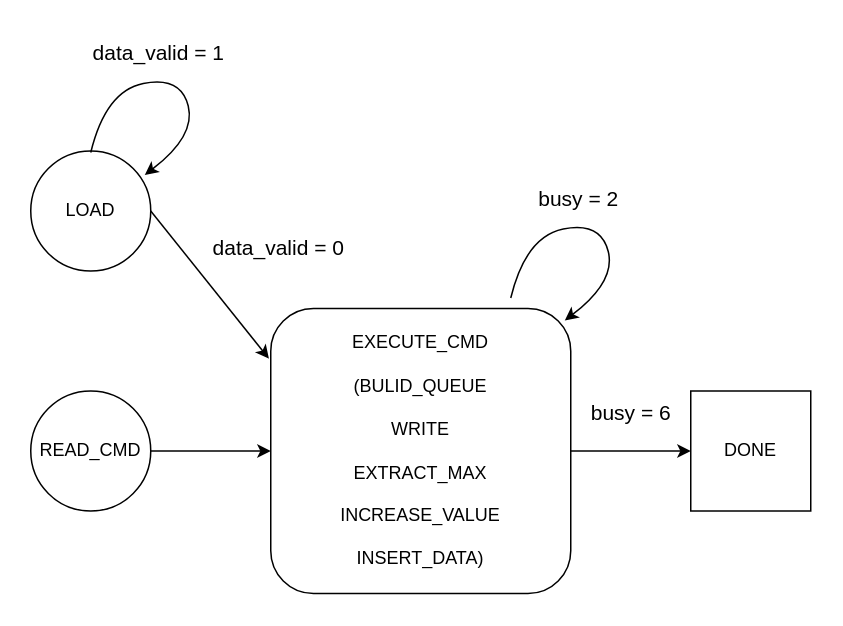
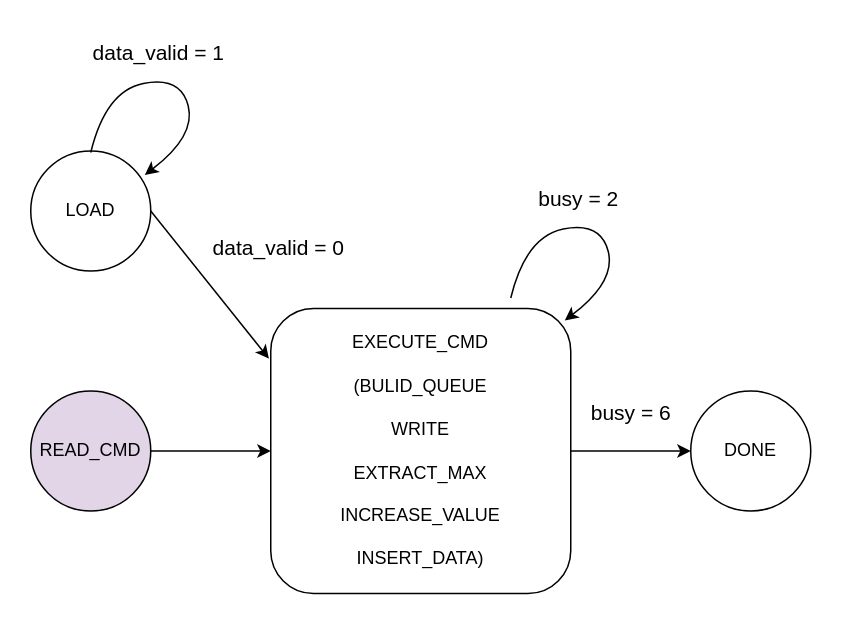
node "READ_CMD": fillcolor #ffffff -> #e1d5e7
node "DONE": shape rectangle -> ellipse
